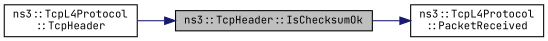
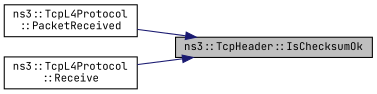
node "ns3::TcpL4Protocol ::TcpHeader": label "ns3::TcpL4Protocol ::TcpHeader" -> "ns3::TcpL4Protocol ::Receive"
edge "ns3::TcpHeader::IsChecksumOk" -> "ns3::TcpL4Protocol ::PacketReceived": reversed
